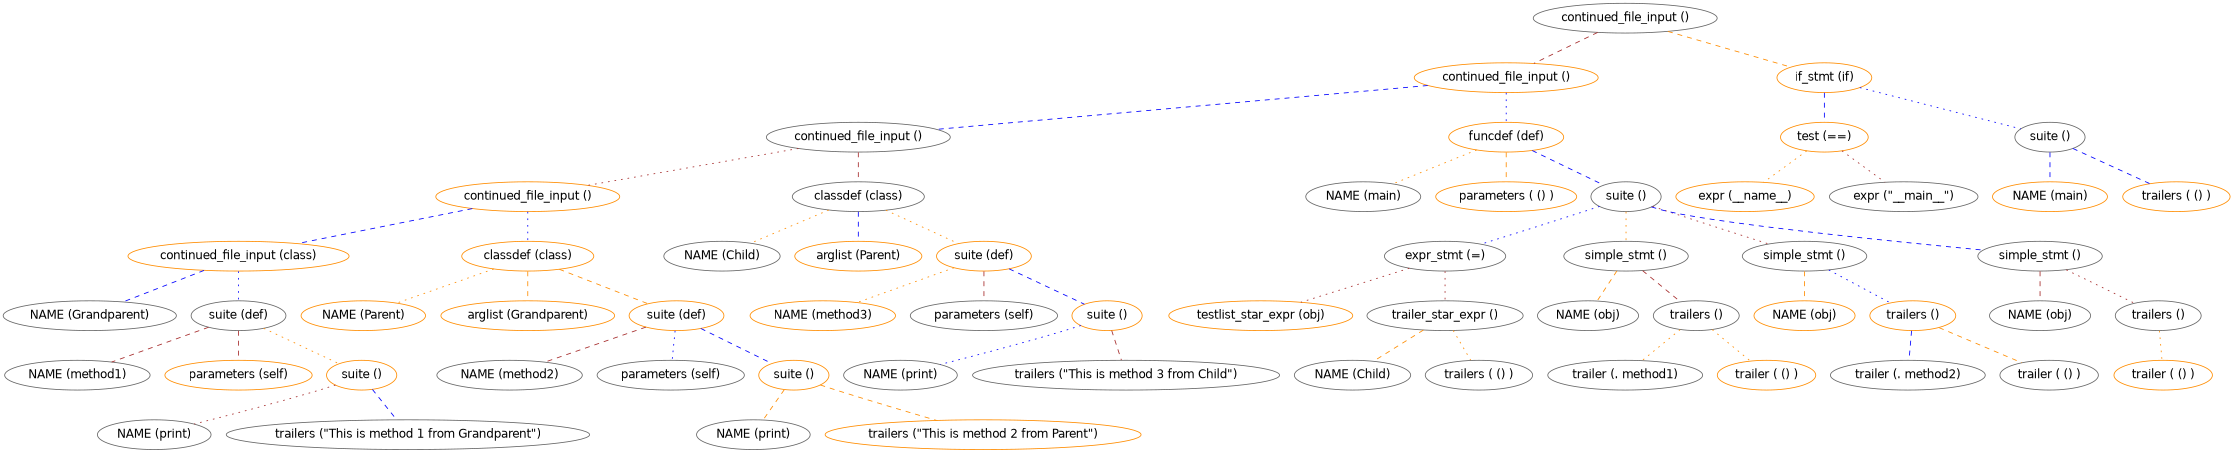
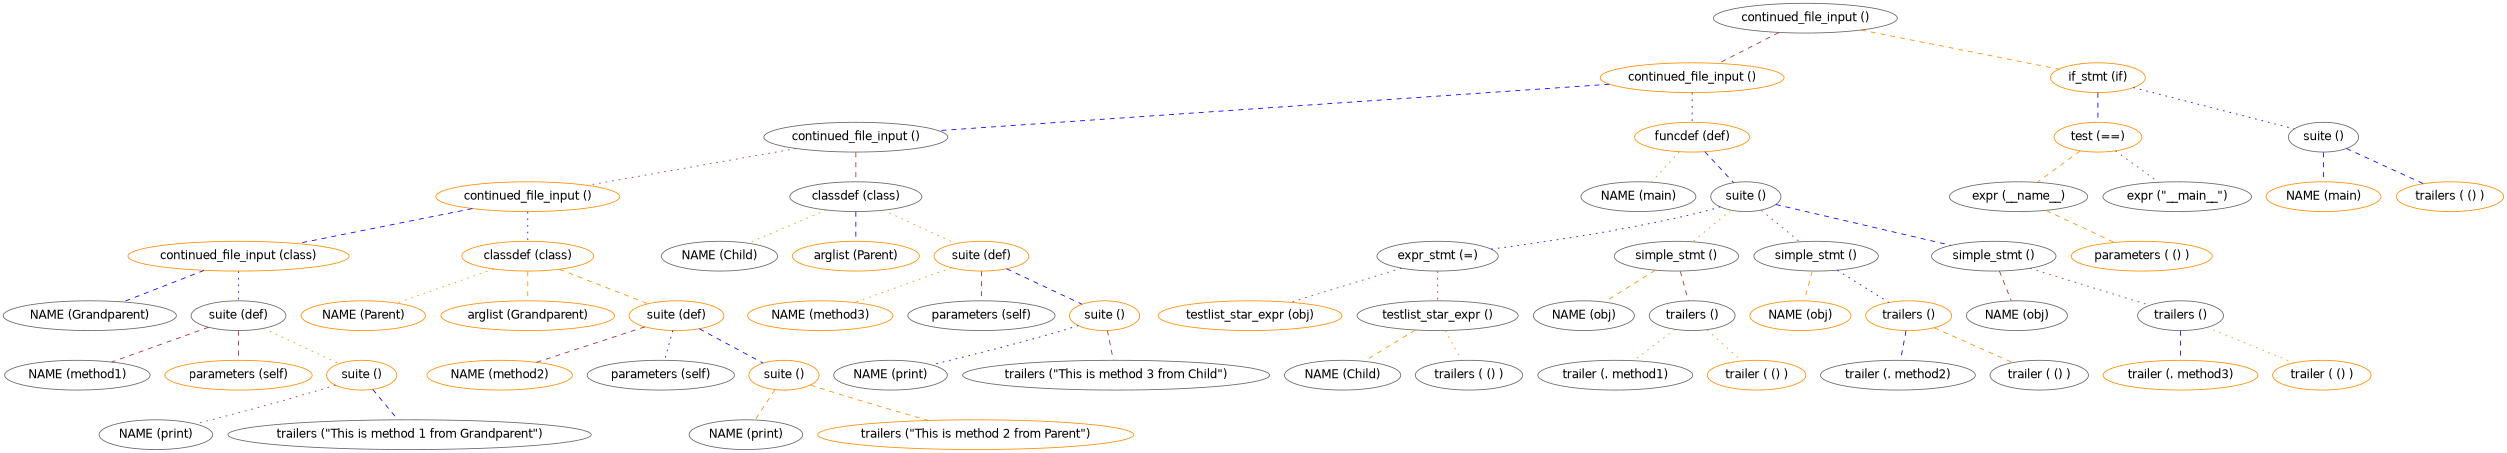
edge "funcdef (def)" -- "parameters ( () )": now "expr (__name__)" -- "parameters ( () )"
edge "test (==)" -- "expr (__name__)": style dotted -> dashed
node "expr (__name__)": color darkorange -> gray40
node "trailer_star_expr ()": label "trailer_star_expr ()" -> "testlist_star_expr ()"
node "NAME (method2)": color gray40 -> darkorange
node "trailer (. method3)": added
